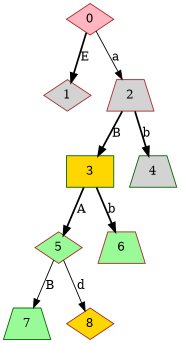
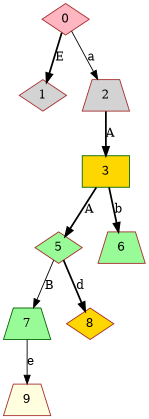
edge "2" -> "3": label "B" -> "A"
node "4": removed
edge "5" -> "8": style solid -> bold
node "9": added
